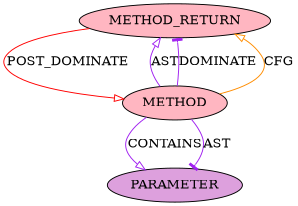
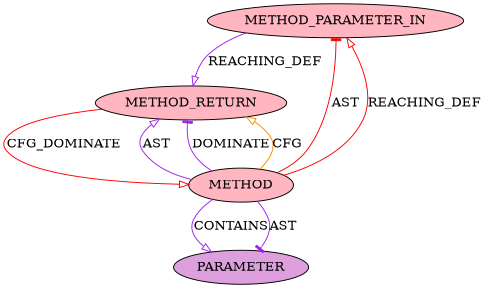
node "METHOD_PARAMETER_IN": added
edge "METHOD_RETURN" -> "METHOD": label "POST_DOMINATE" -> "CFG_DOMINATE"
